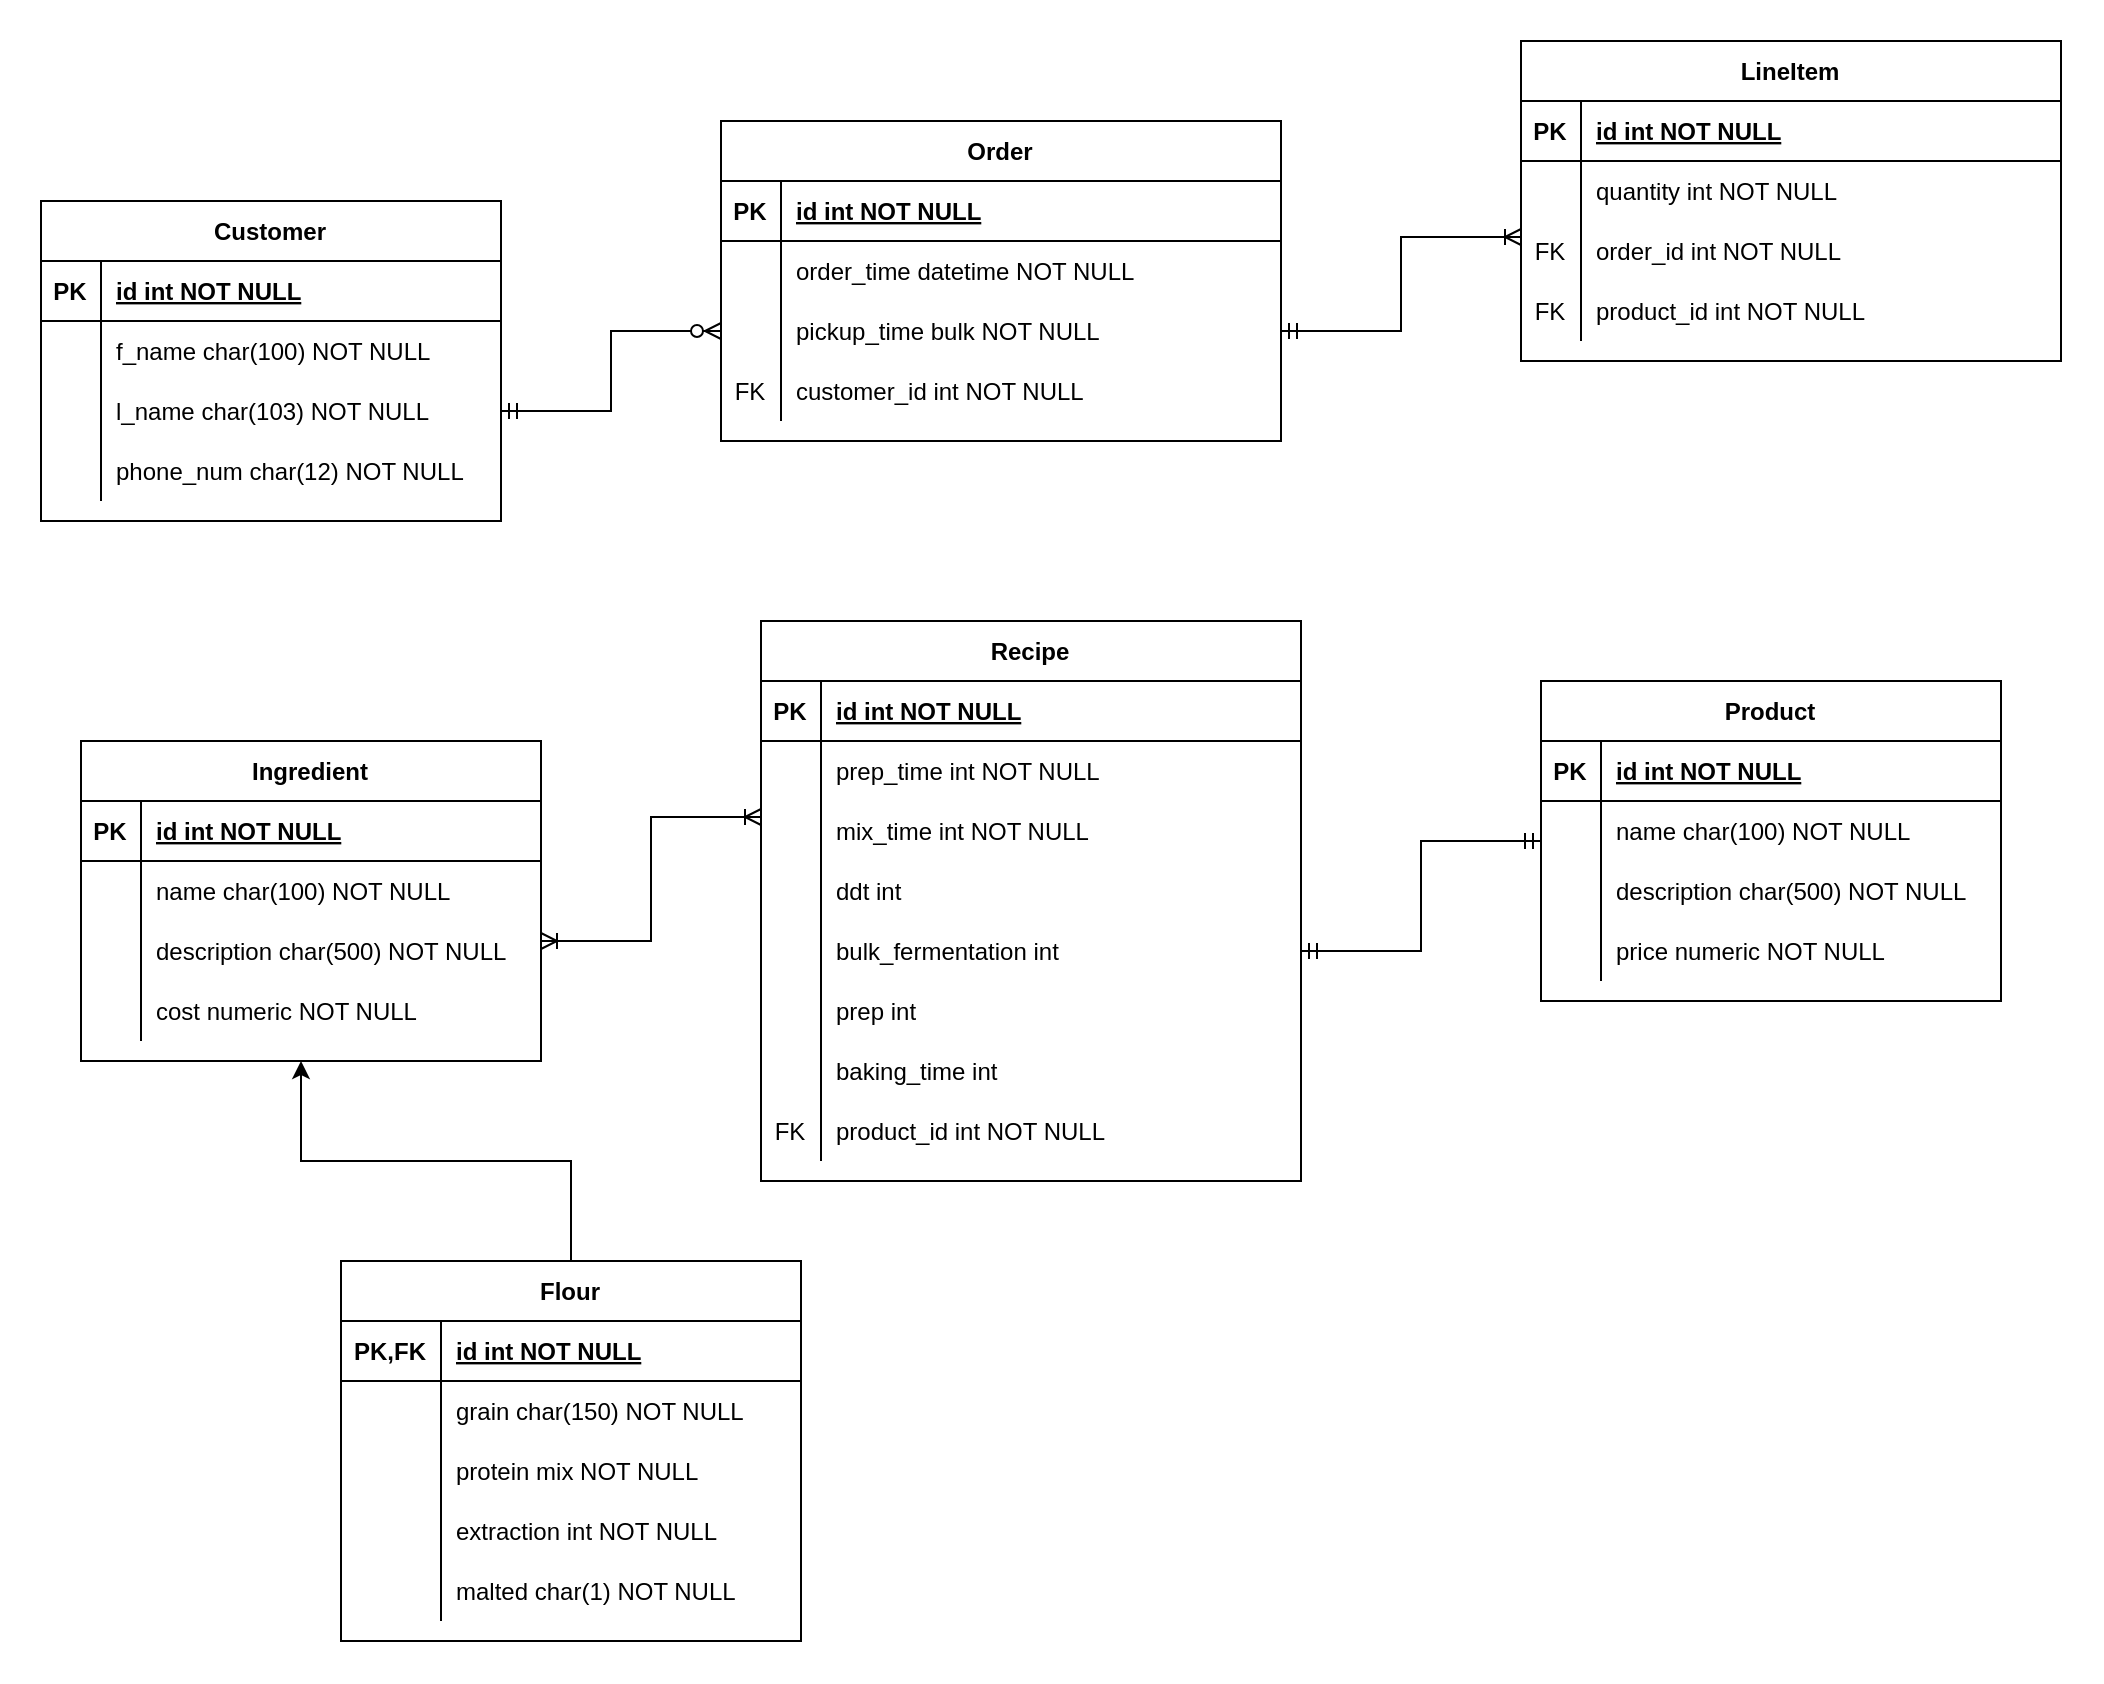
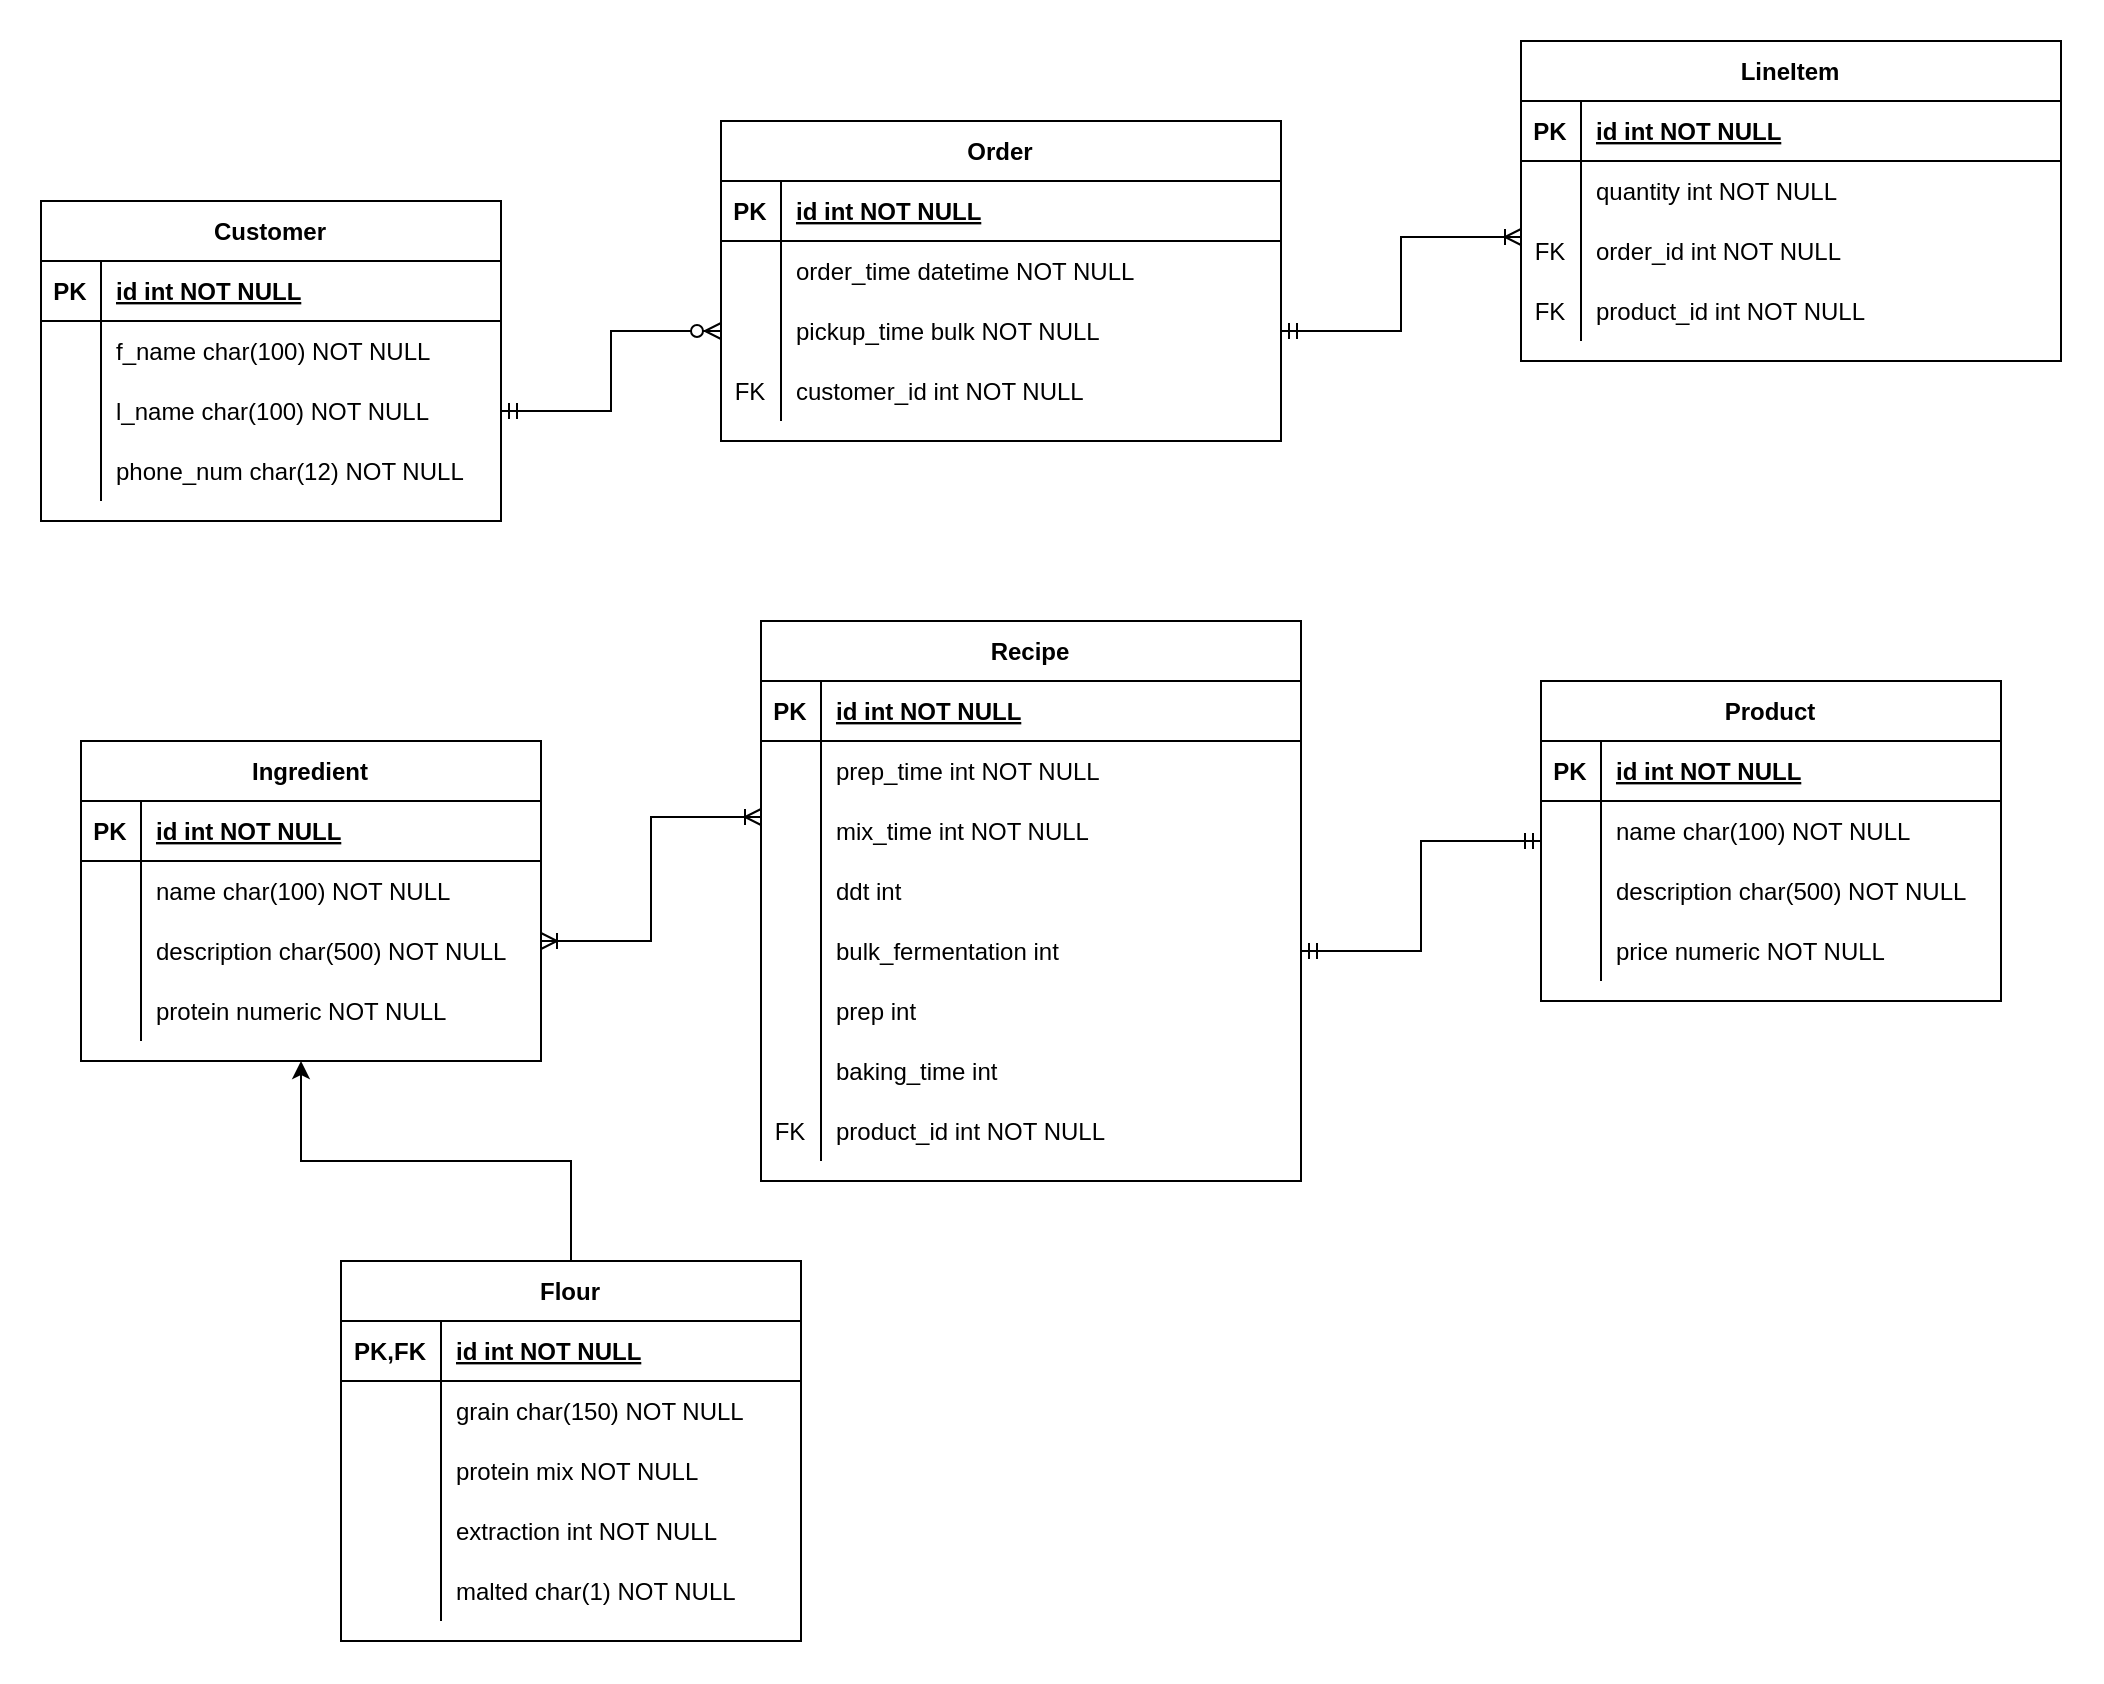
node "l_name char(103) NOT NULL": label "l_name char(103) NOT NULL" -> "l_name char(100) NOT NULL"
node "cost numeric NOT NULL": label "cost numeric NOT NULL" -> "protein numeric NOT NULL"
